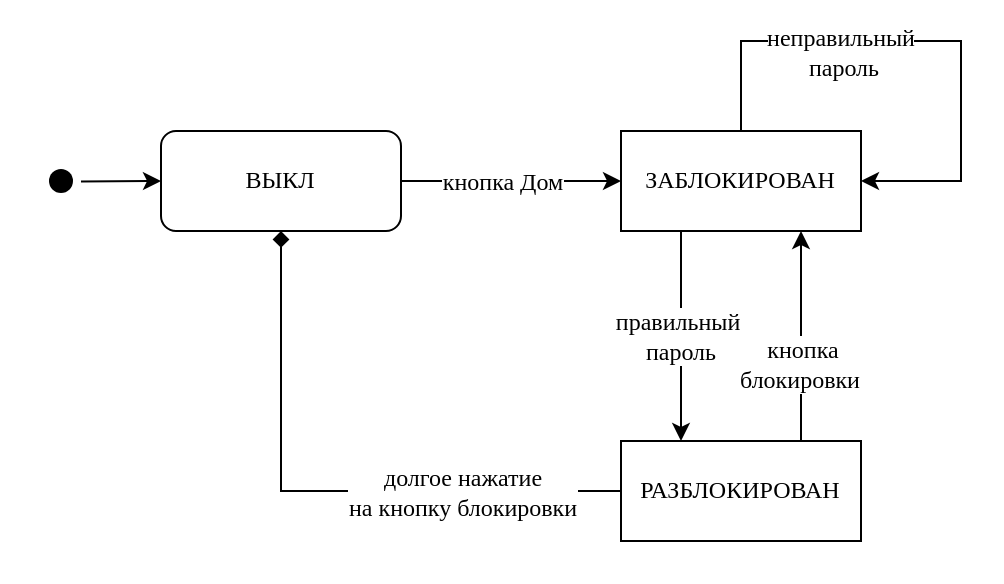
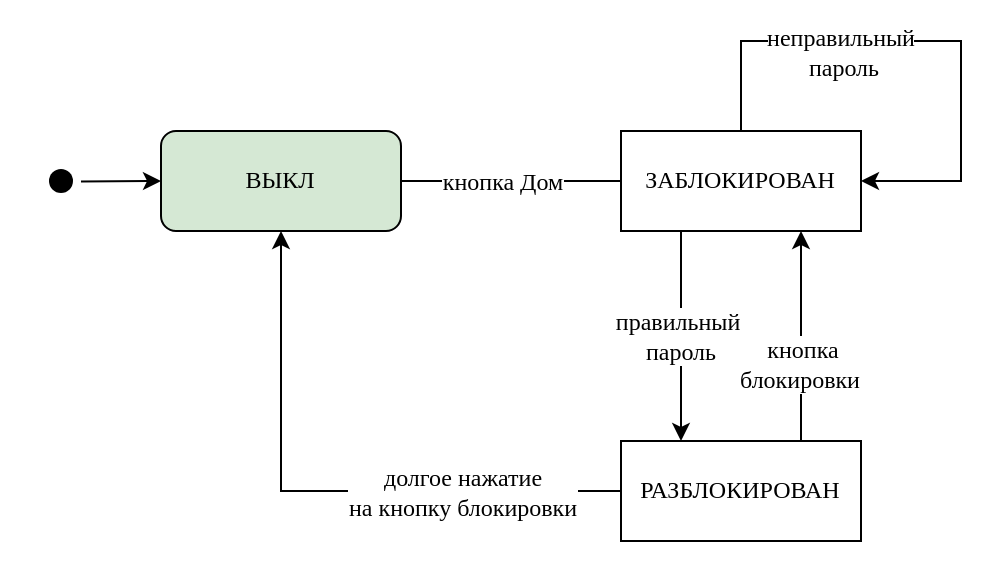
node "ВЫКЛ": fillcolor #ffffff -> #d5e8d4
edge "ВЫКЛ" -> "ЗАБЛОКИРОВАН": arrowhead classic -> none
edge "РАЗБЛОКИРОВАН" -> "ВЫКЛ": arrowhead diamond -> classic
